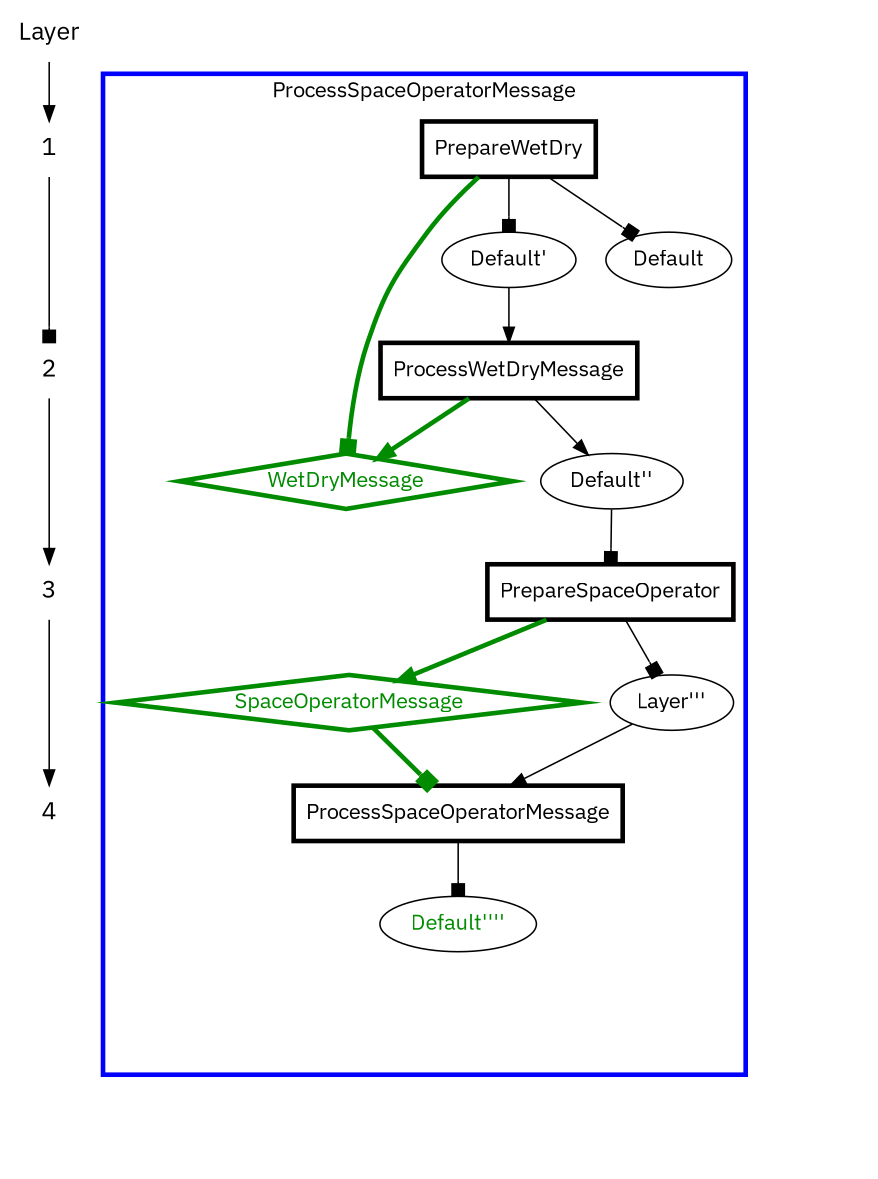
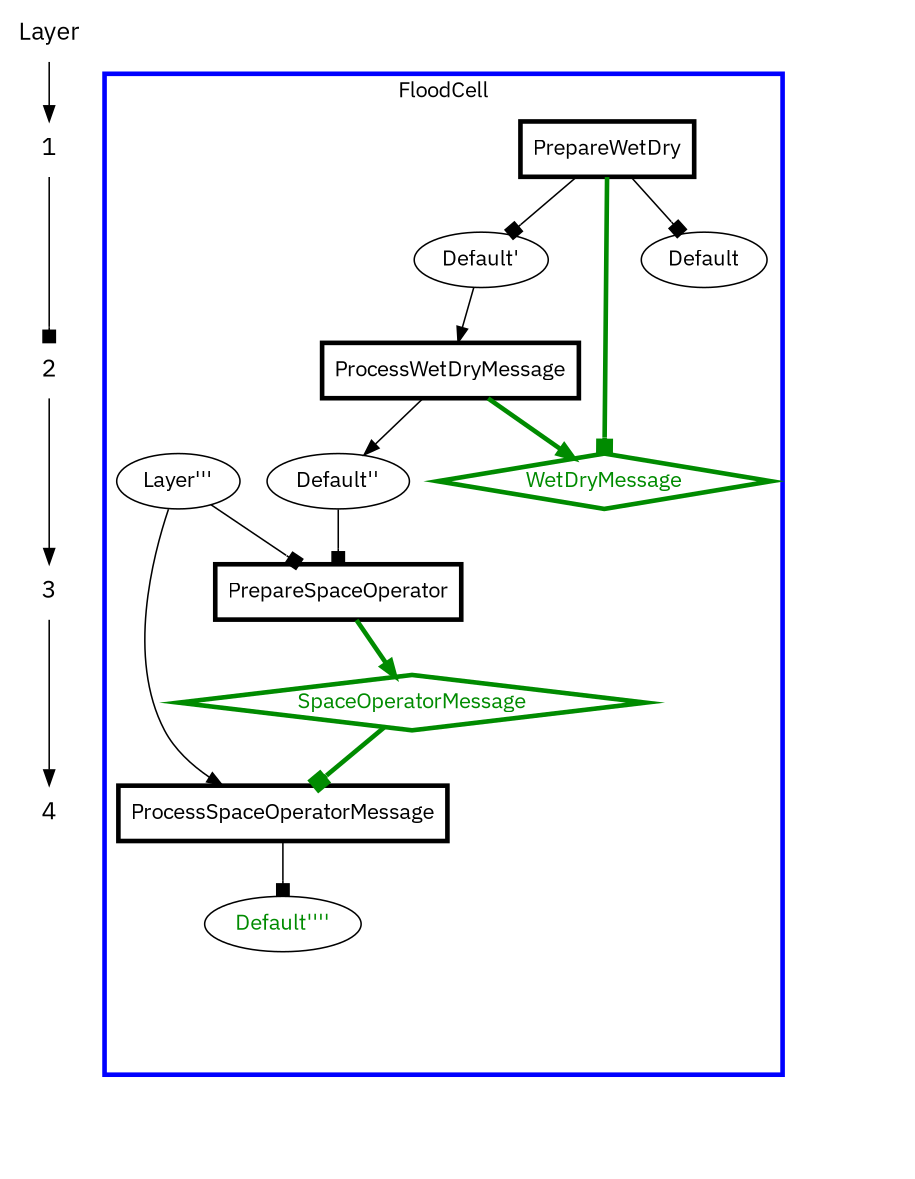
cluster "ProcessSpaceOperatorMessage": label "ProcessSpaceOperatorMessage" -> "FloodCell"
edge "PrepareSpaceOperator" -> "Layer'''": reversed
